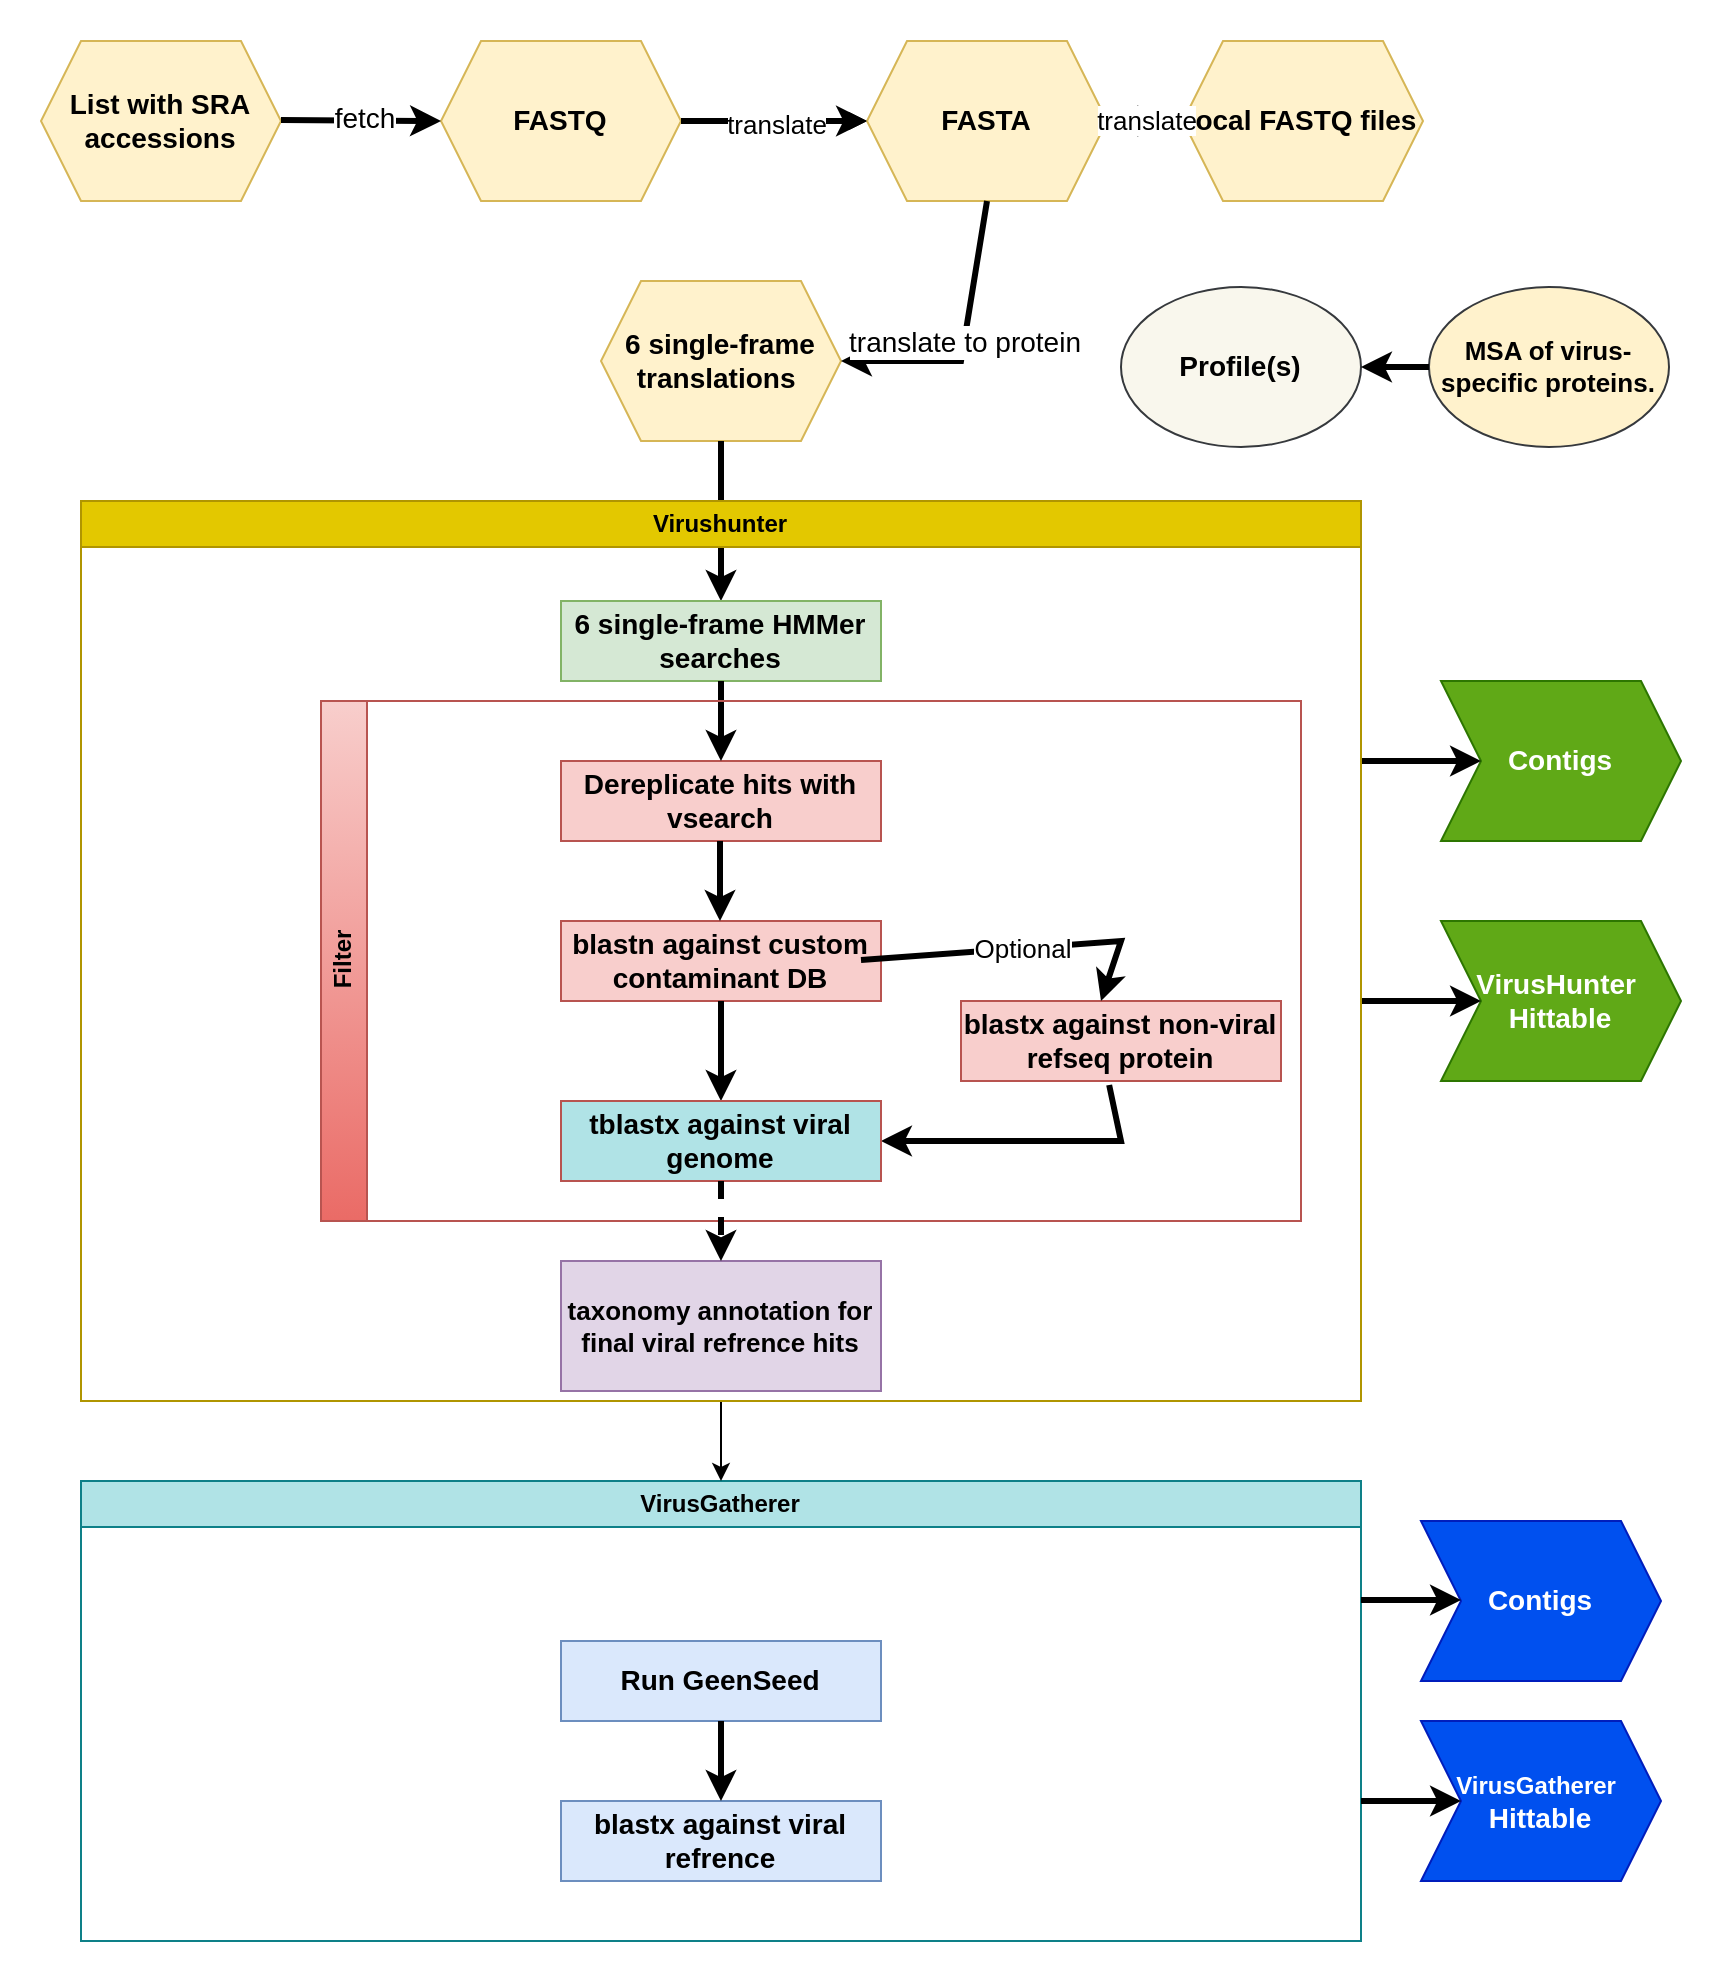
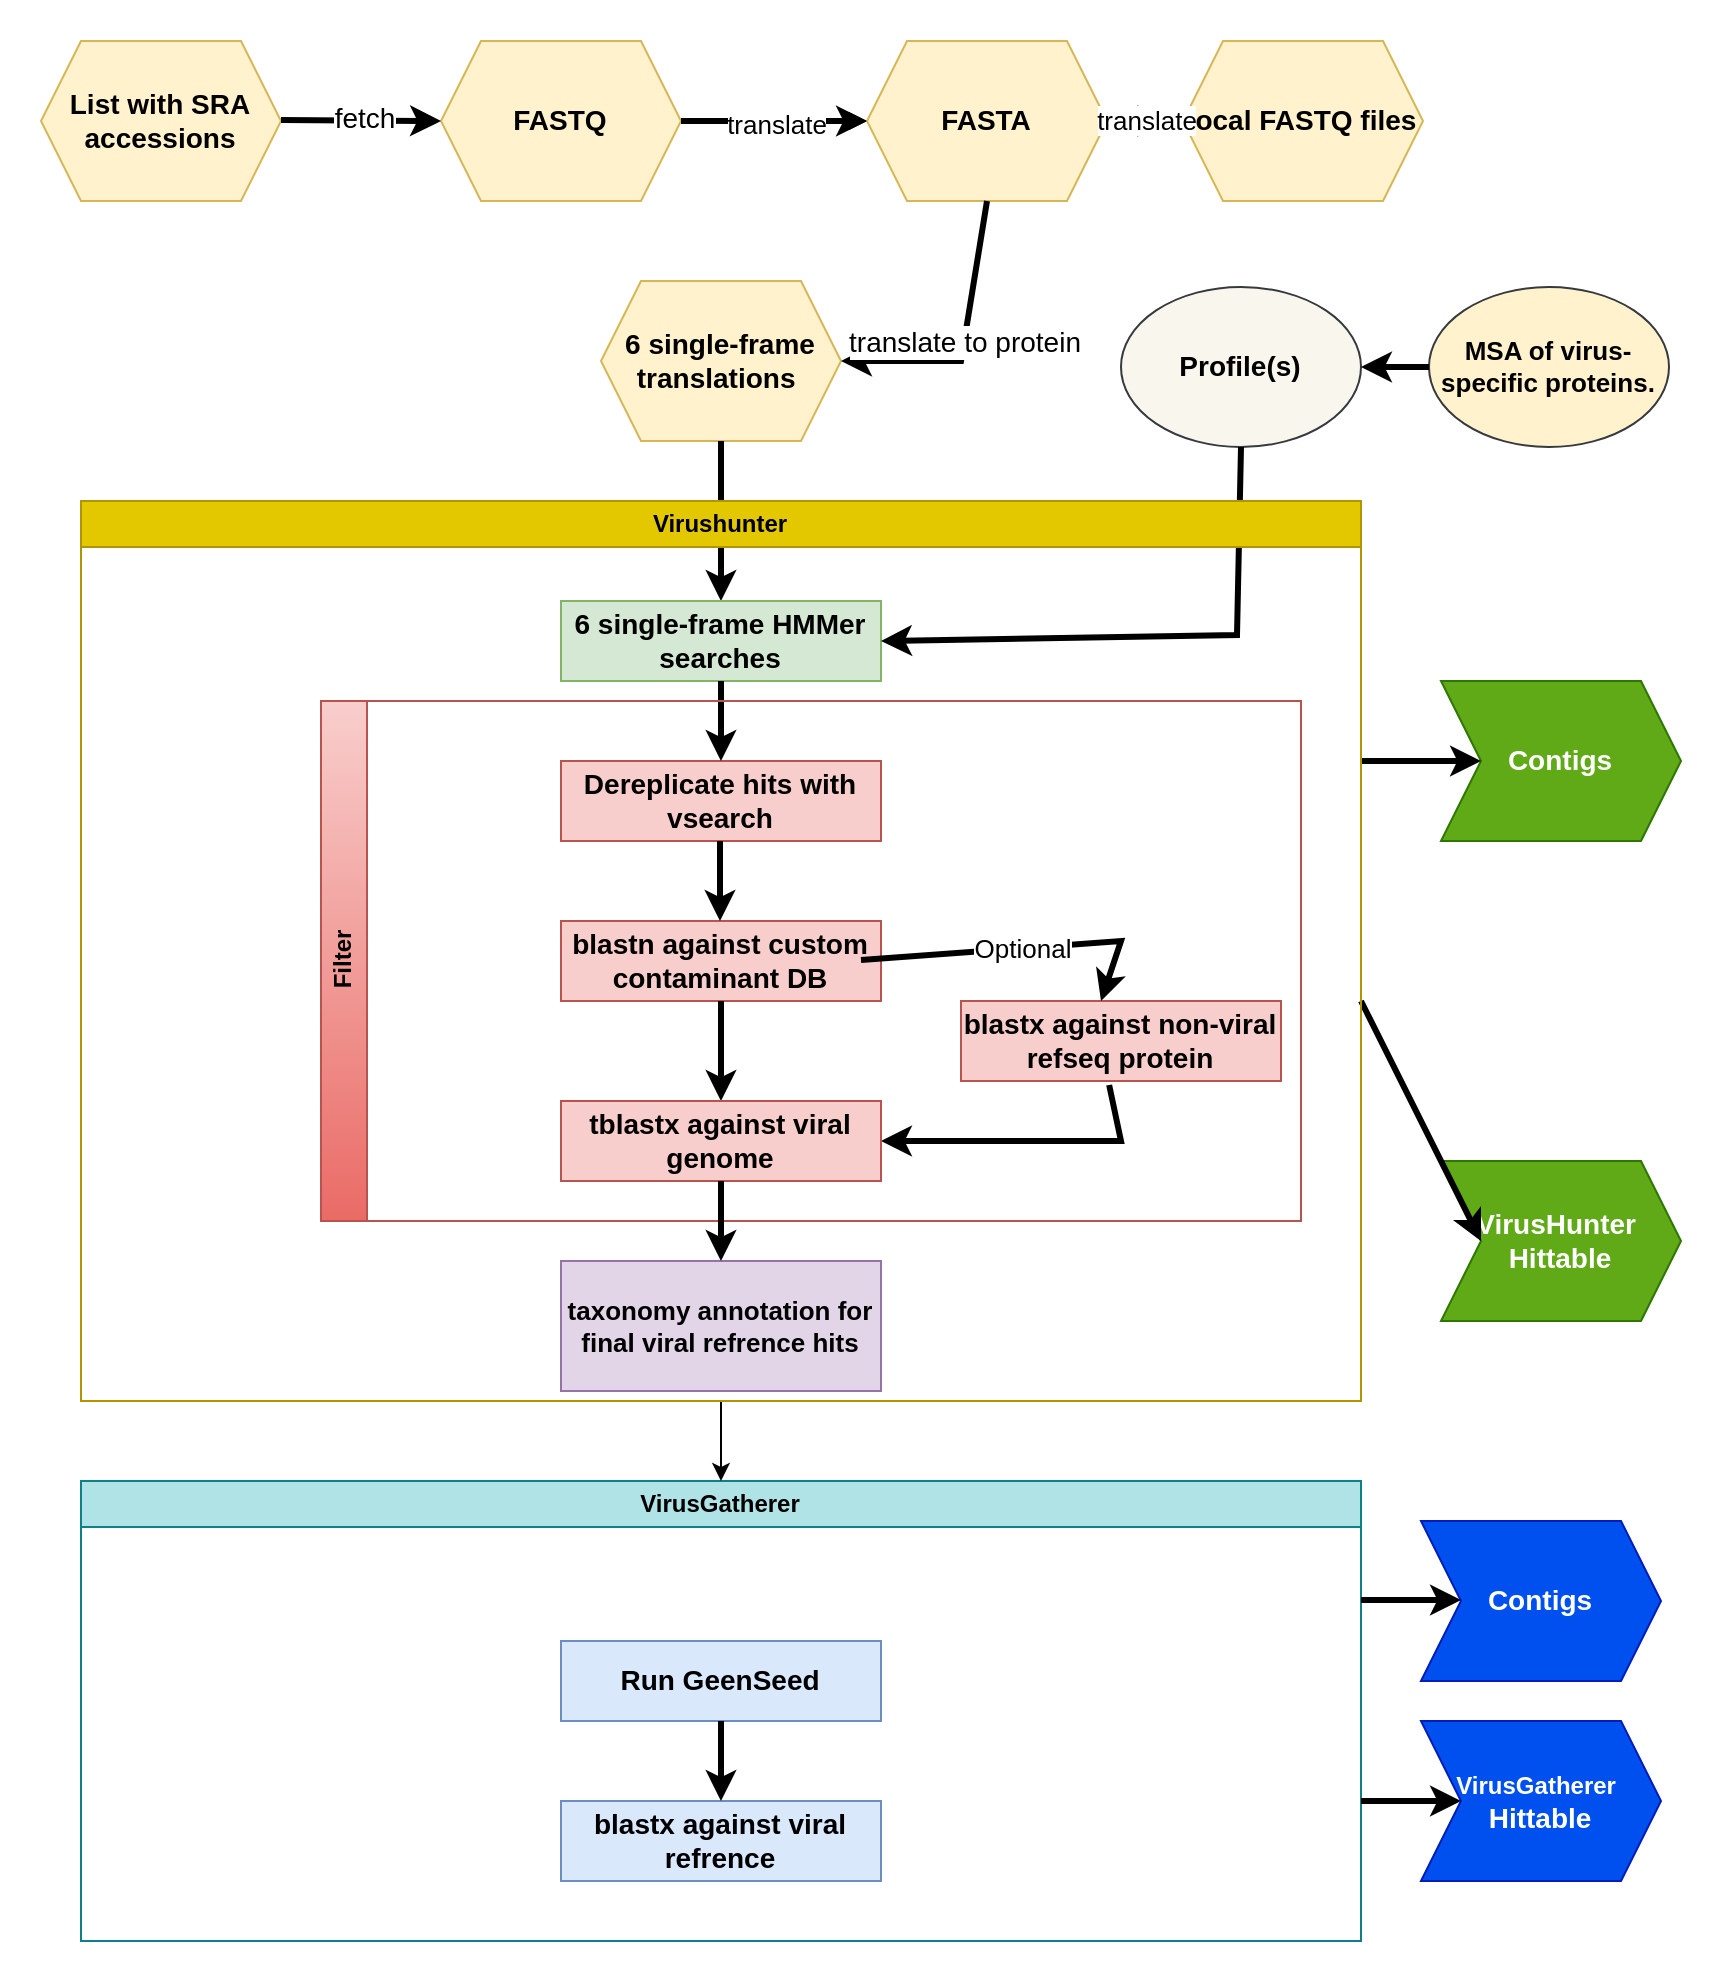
edge "Profile(s)" -> "6 single-frame HMMer searches": added
node "VirusHunter Hittable": moved (1561, 1001) -> (1561, 1241)
node "tblastx against viral genome": fillcolor #b0e3e6 -> #f8cecc
edge "tblastx against viral genome" -> "taxonomy annotation for final viral refrence hits": style dashed -> solid
